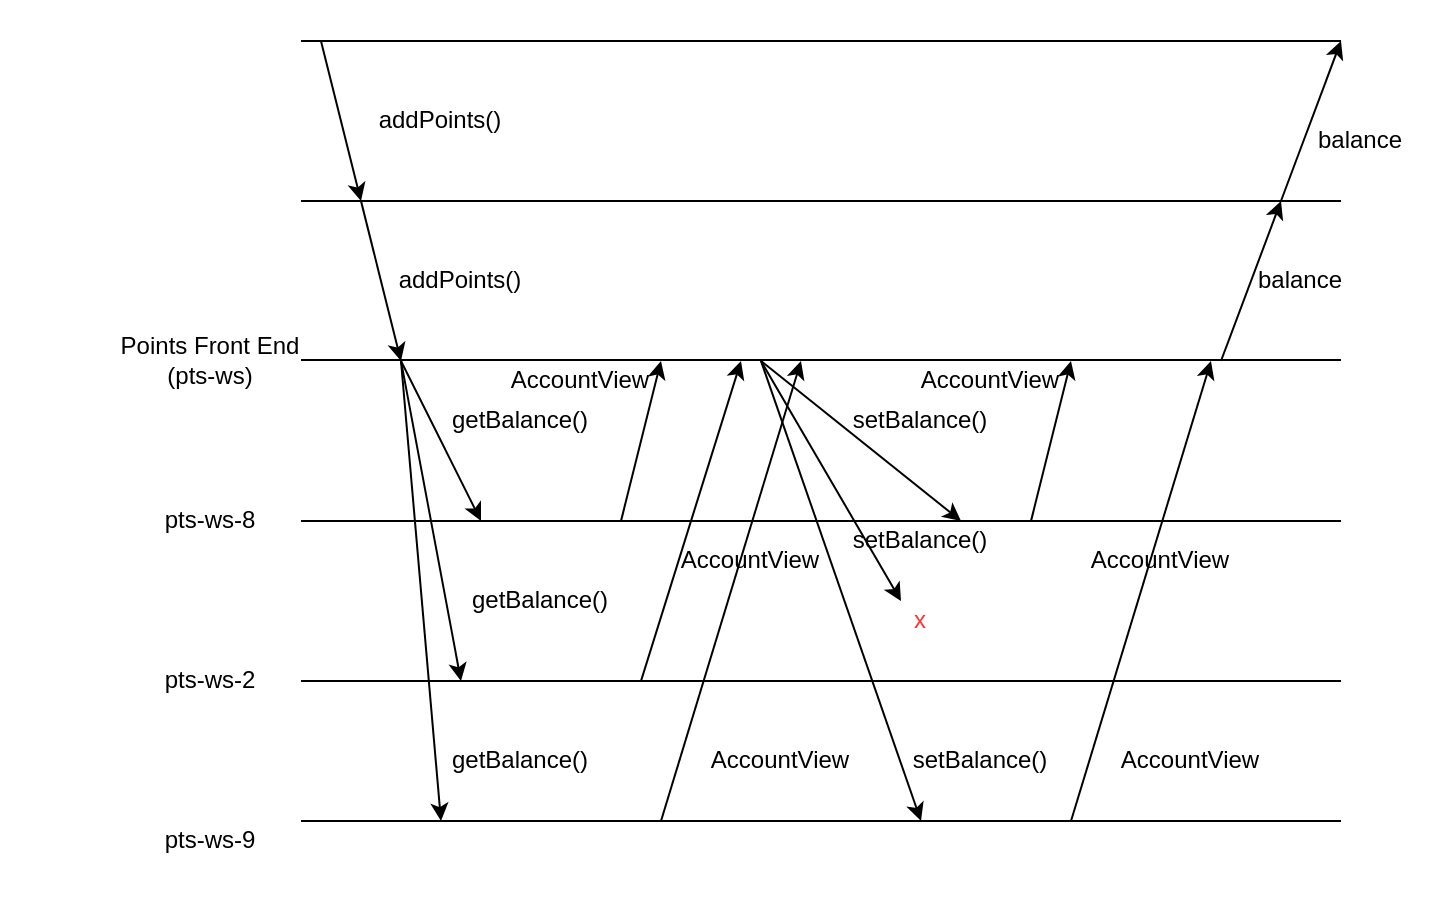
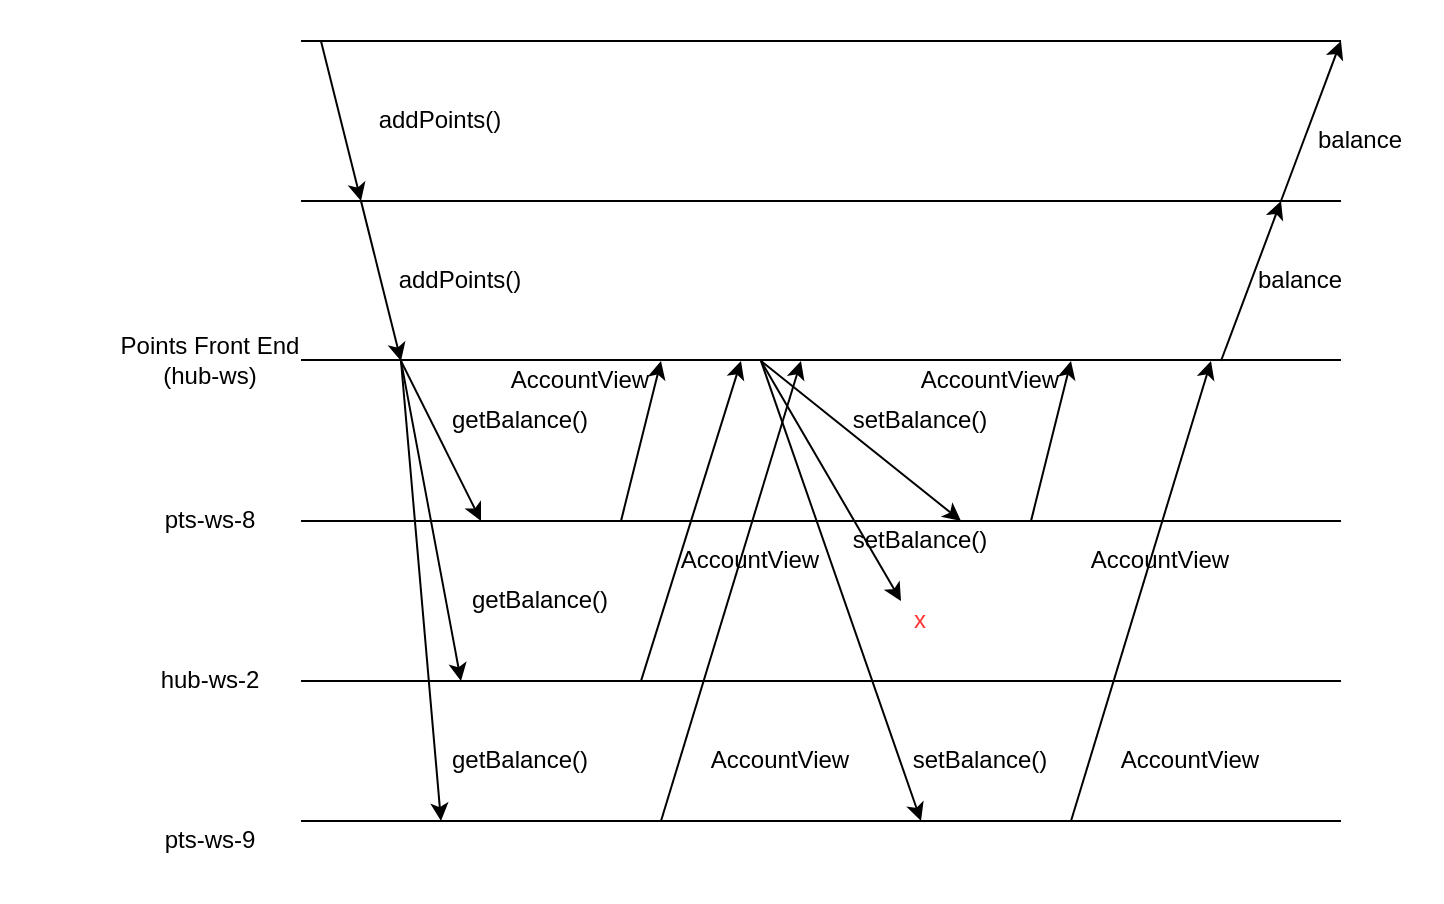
node "Points Front End (pts-ws)": label "Points Front End (pts-ws)" -> "Points Front End (hub-ws)"
node "pts-ws-2": label "pts-ws-2" -> "hub-ws-2"
